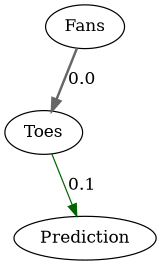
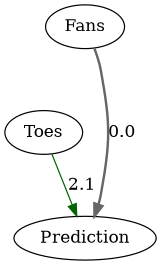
edge "Fans" -> "Toes": now "Fans" -> "Prediction"
edge "Toes" -> "Prediction": label "0.1" -> "2.1"
